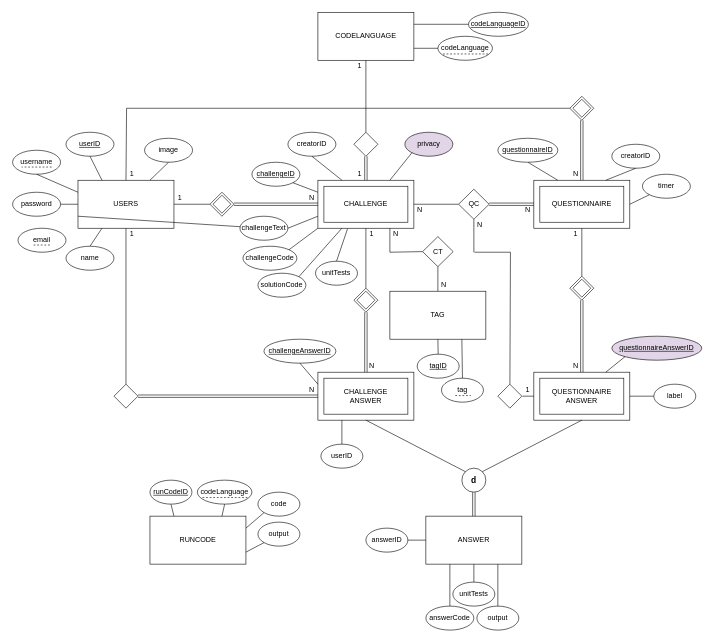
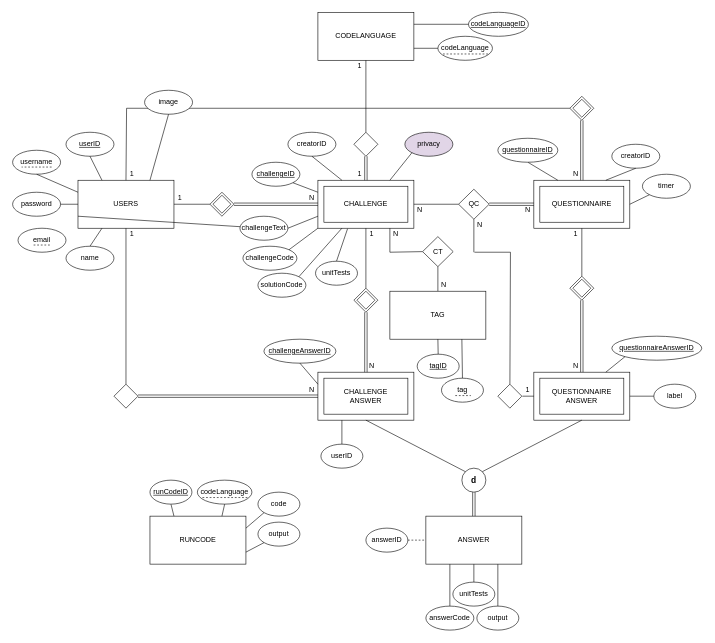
node "image": moved (168, 150) -> (168, 102)
node "questionnaireAnswerID": fillcolor #e1d5e7 -> #ffffff
edge "answerID" -- "ANSWER": style solid -> dashed
